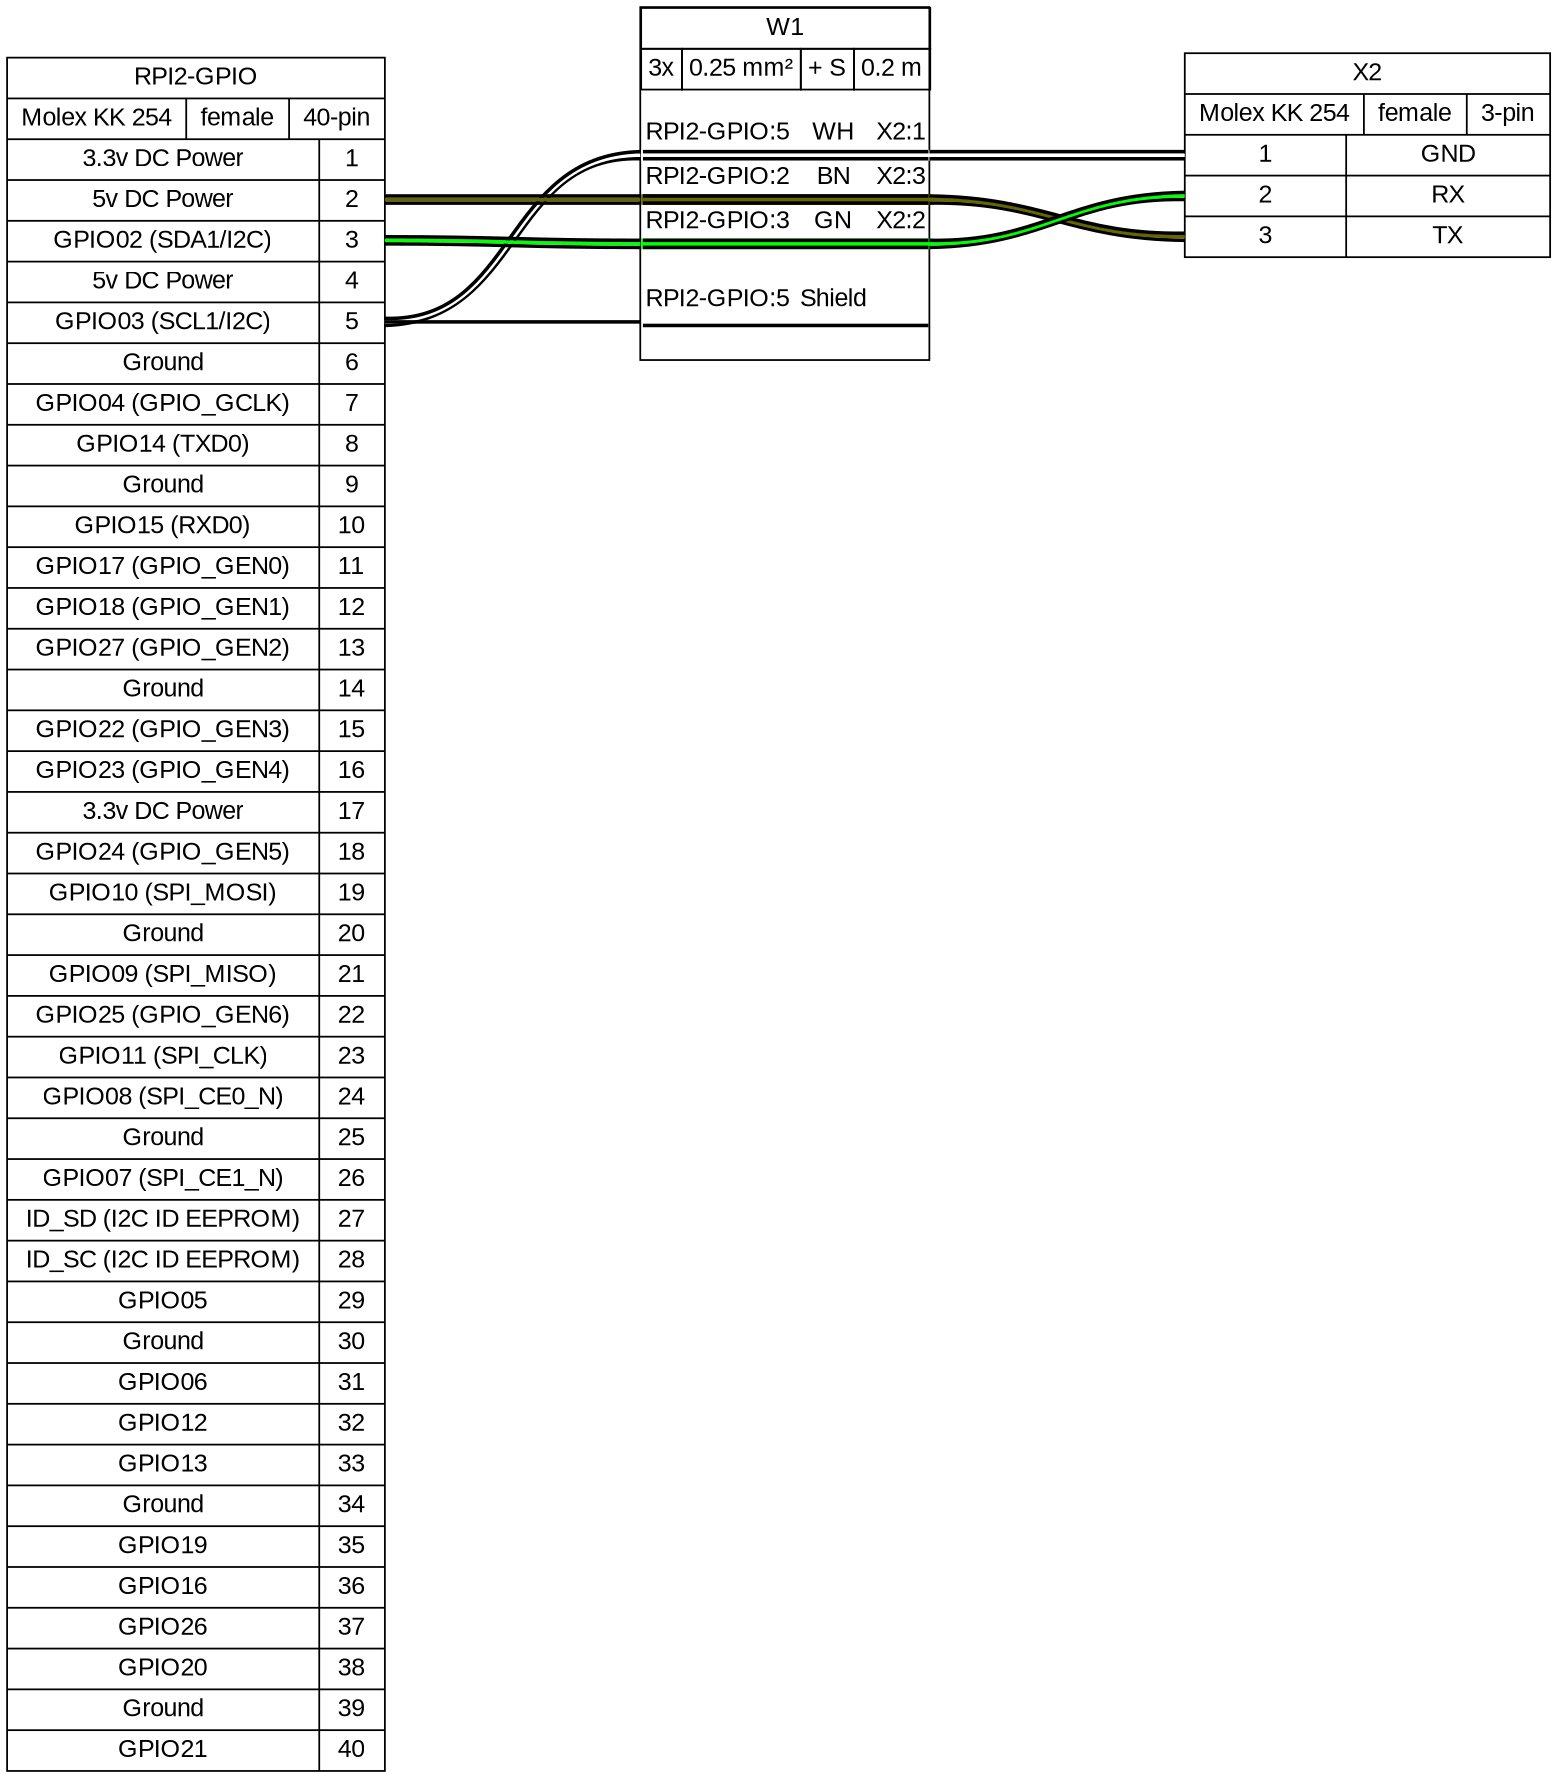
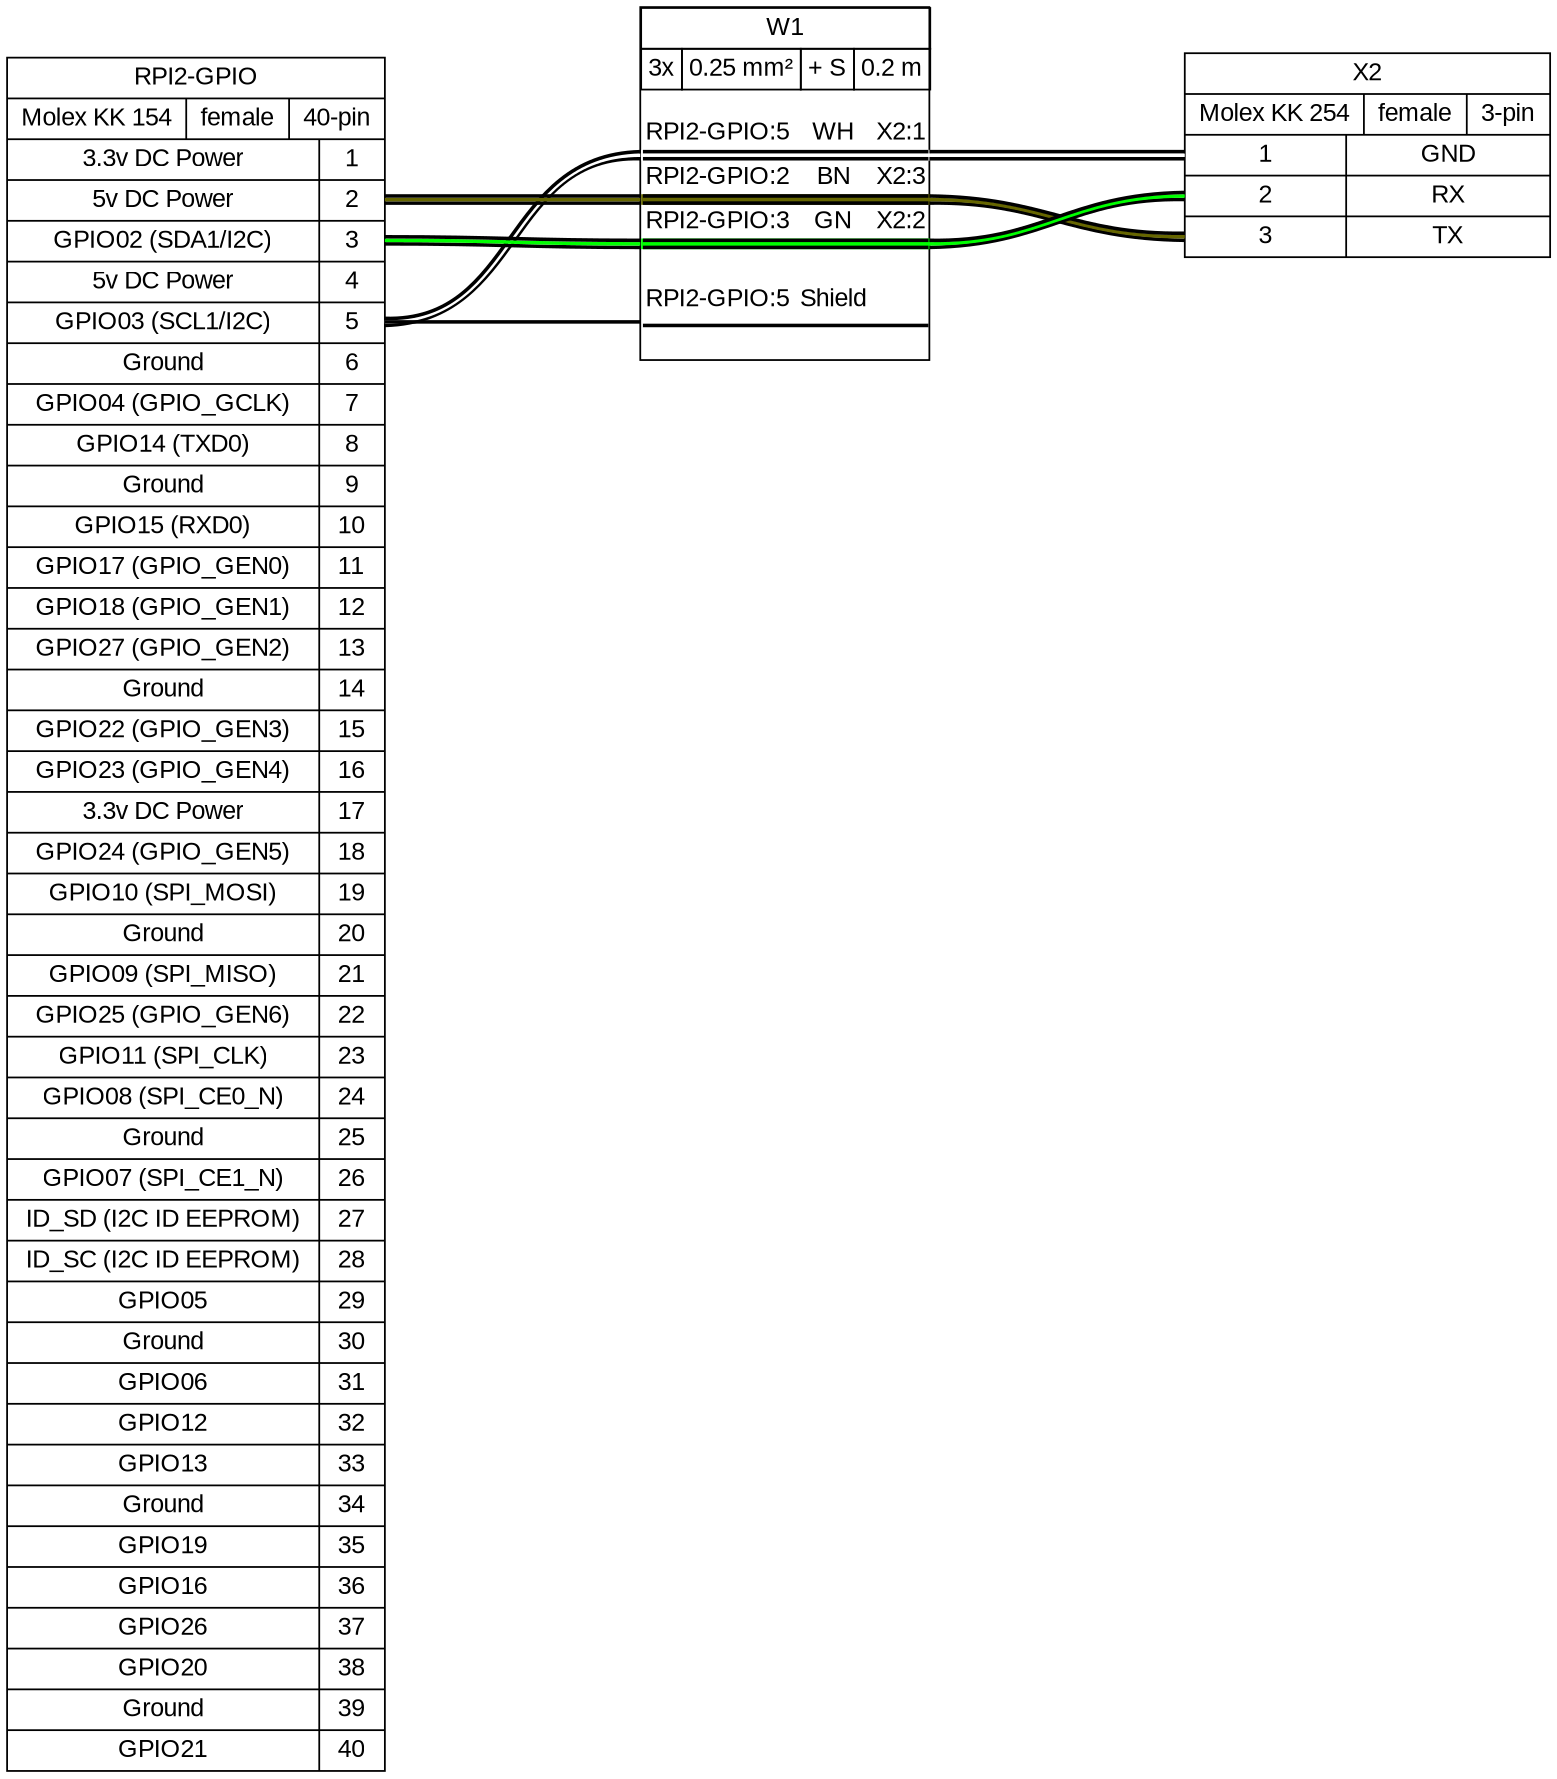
node "RPI2-GPIO": text "Molex KK 254" -> "Molex KK 154"
